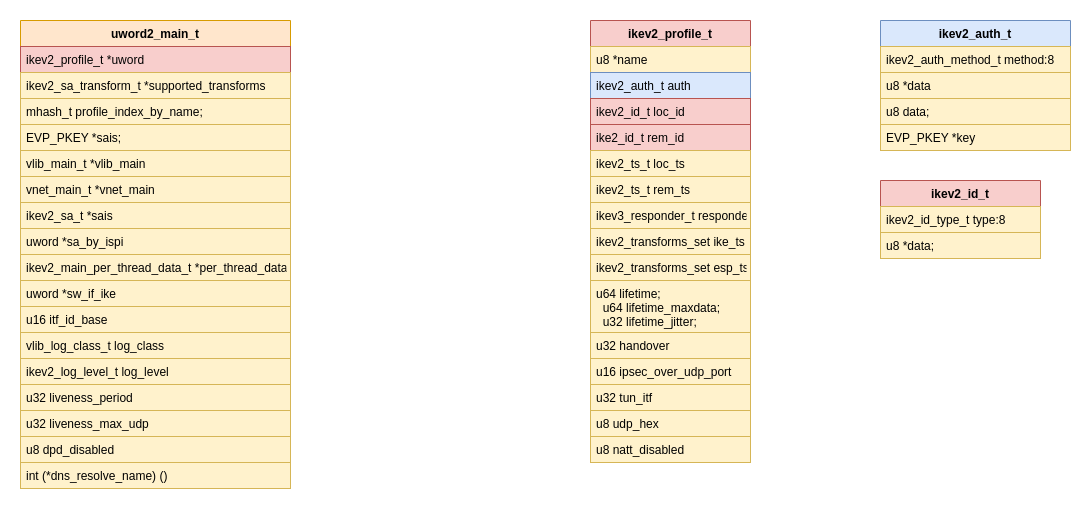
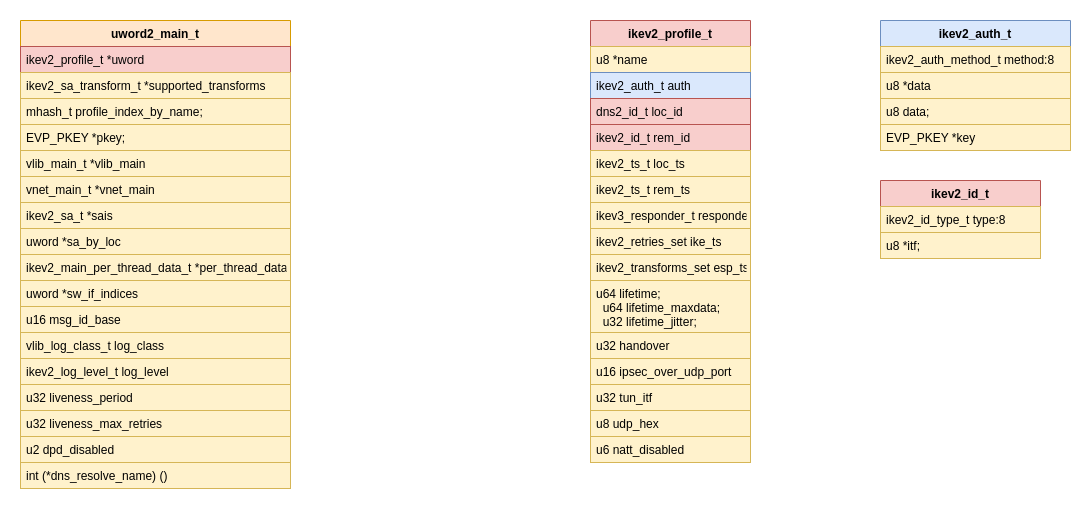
node "ikev2_id_t loc_id": label "ikev2_id_t loc_id" -> "dns2_id_t loc_id"
node "EVP_PKEY *sais;": label "EVP_PKEY *sais;" -> "EVP_PKEY *pkey;"
node "ike2_id_t rem_id": label "ike2_id_t rem_id" -> "ikev2_id_t rem_id"
node "uword *sa_by_ispi": label "uword *sa_by_ispi" -> "uword *sa_by_loc"
node "ikev2_transforms_set ike_ts": label "ikev2_transforms_set ike_ts" -> "ikev2_retries_set ike_ts"
node "u8 *data;": label "u8 *data;" -> "u8 *itf;"
node "uword *sw_if_ike": label "uword *sw_if_ike" -> "uword *sw_if_indices"
node "u16 itf_id_base": label "u16 itf_id_base" -> "u16 msg_id_base"
node "u32 liveness_max_udp": label "u32 liveness_max_udp" -> "u32 liveness_max_retries"
node "u8 dpd_disabled": label "u8 dpd_disabled" -> "u2 dpd_disabled"
node "u8 natt_disabled": label "u8 natt_disabled" -> "u6 natt_disabled"
